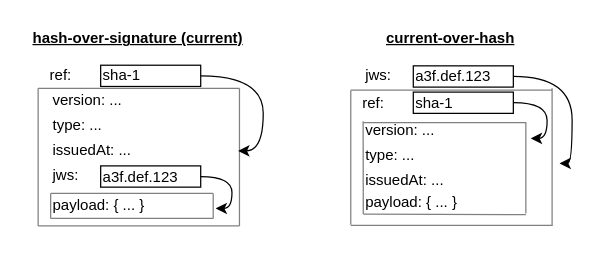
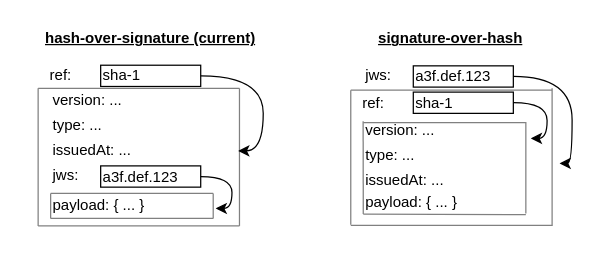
node "hash-over-signature (current)": moved (138, 38) -> (151, 38)
node "current-over-hash": label "current-over-hash" -> "signature-over-hash"
